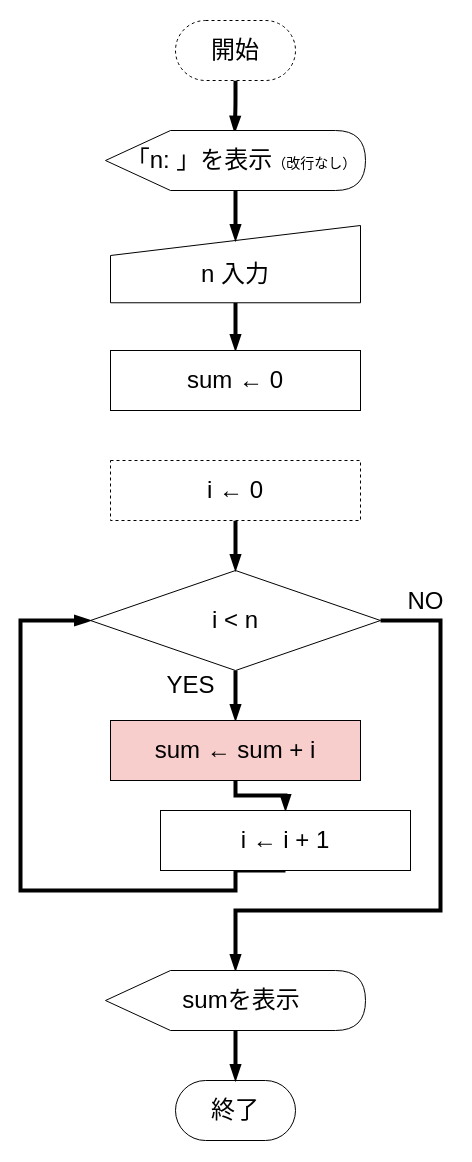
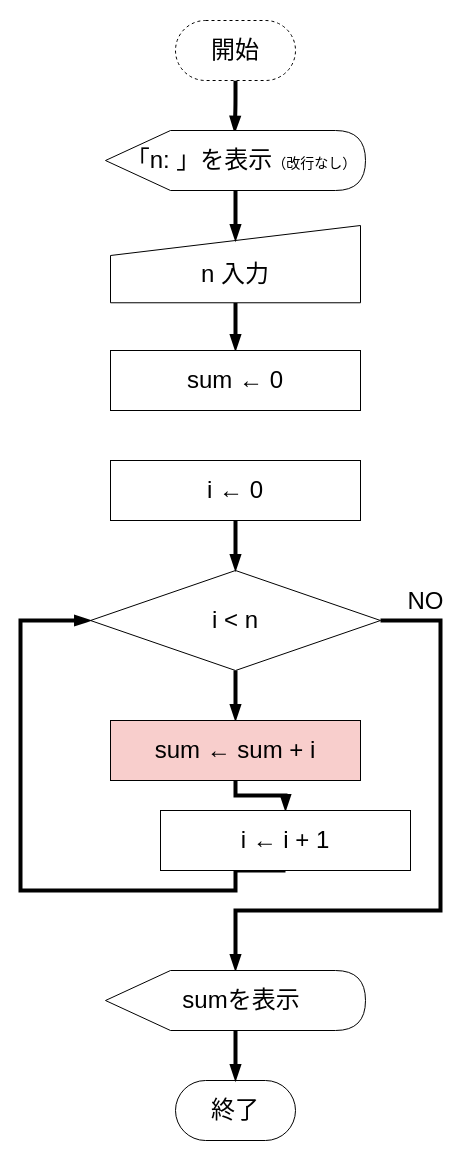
node "i ← 0": style dashed -> solid
node "YES": removed
